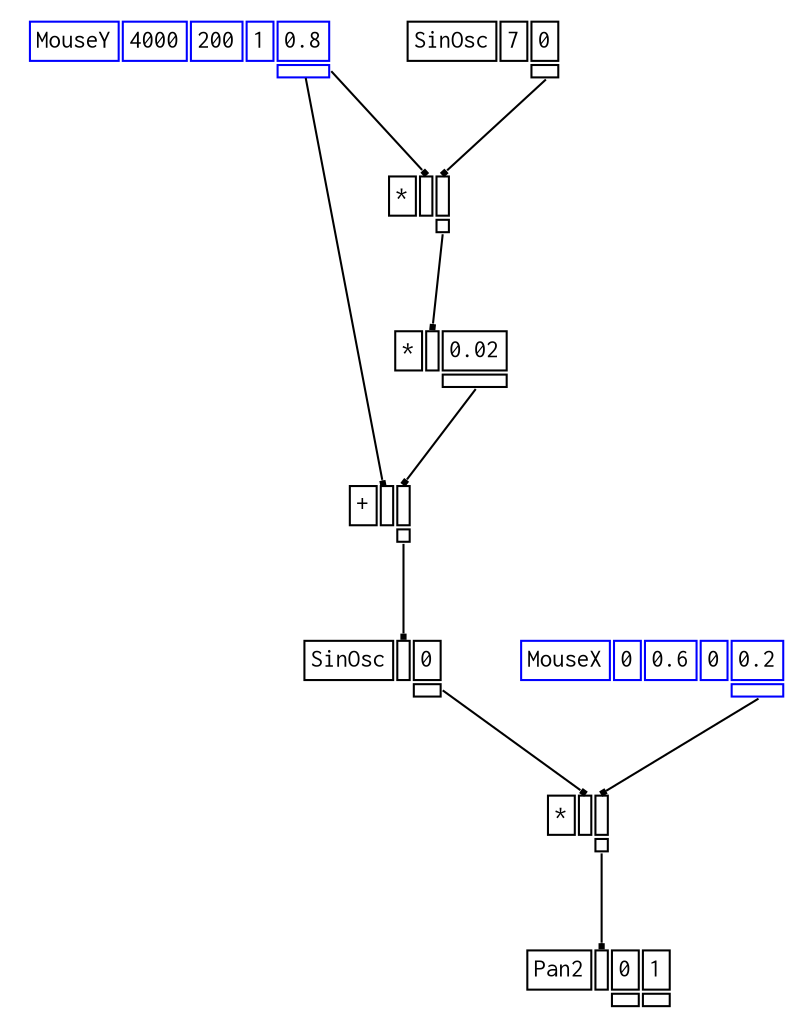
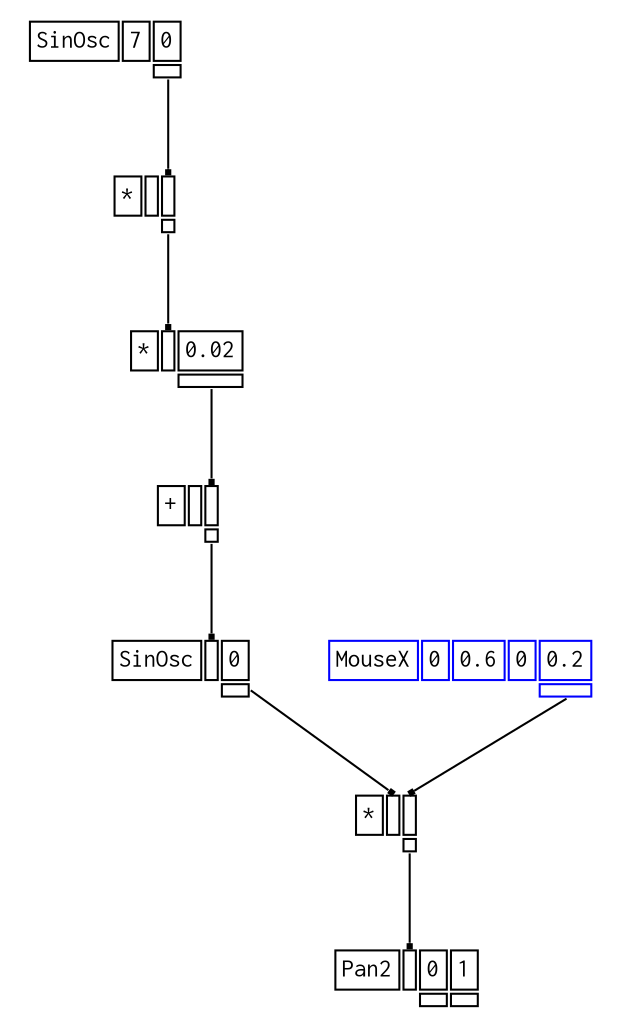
node "MouseY": removed
